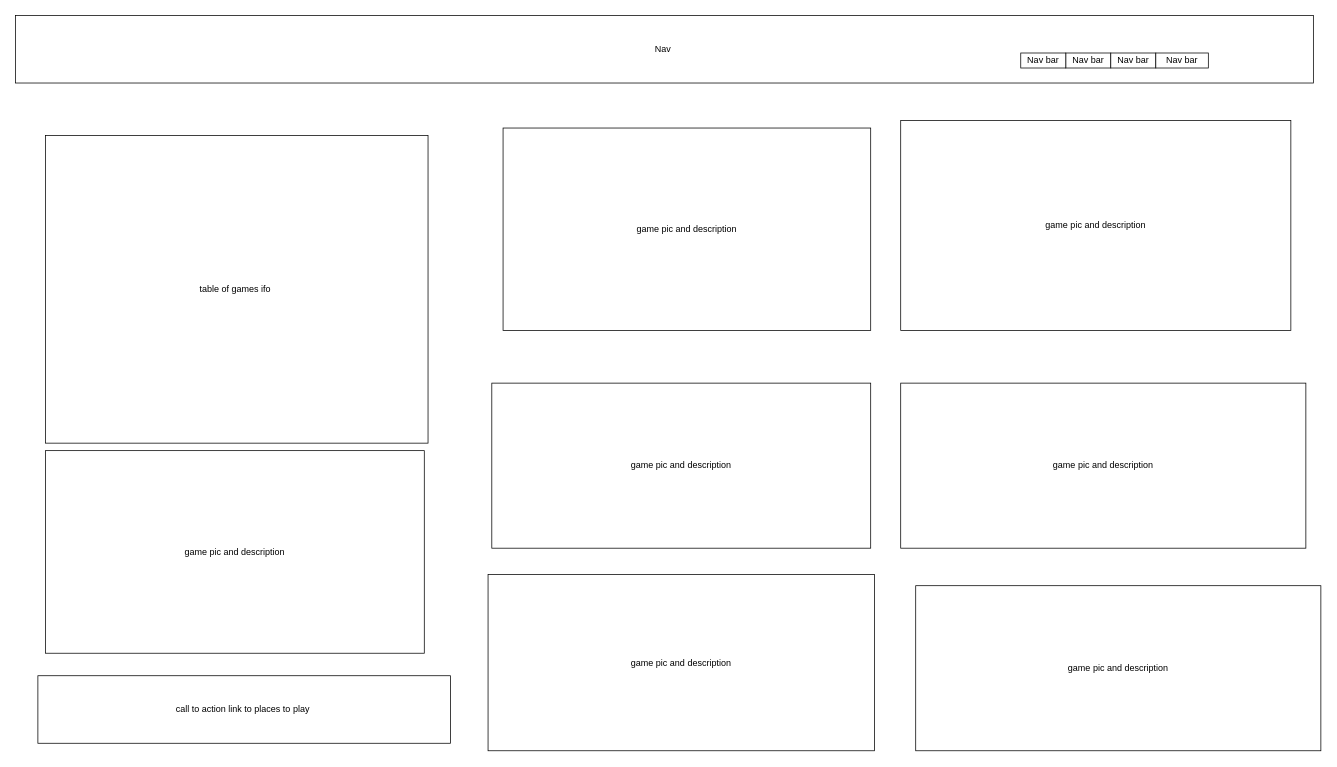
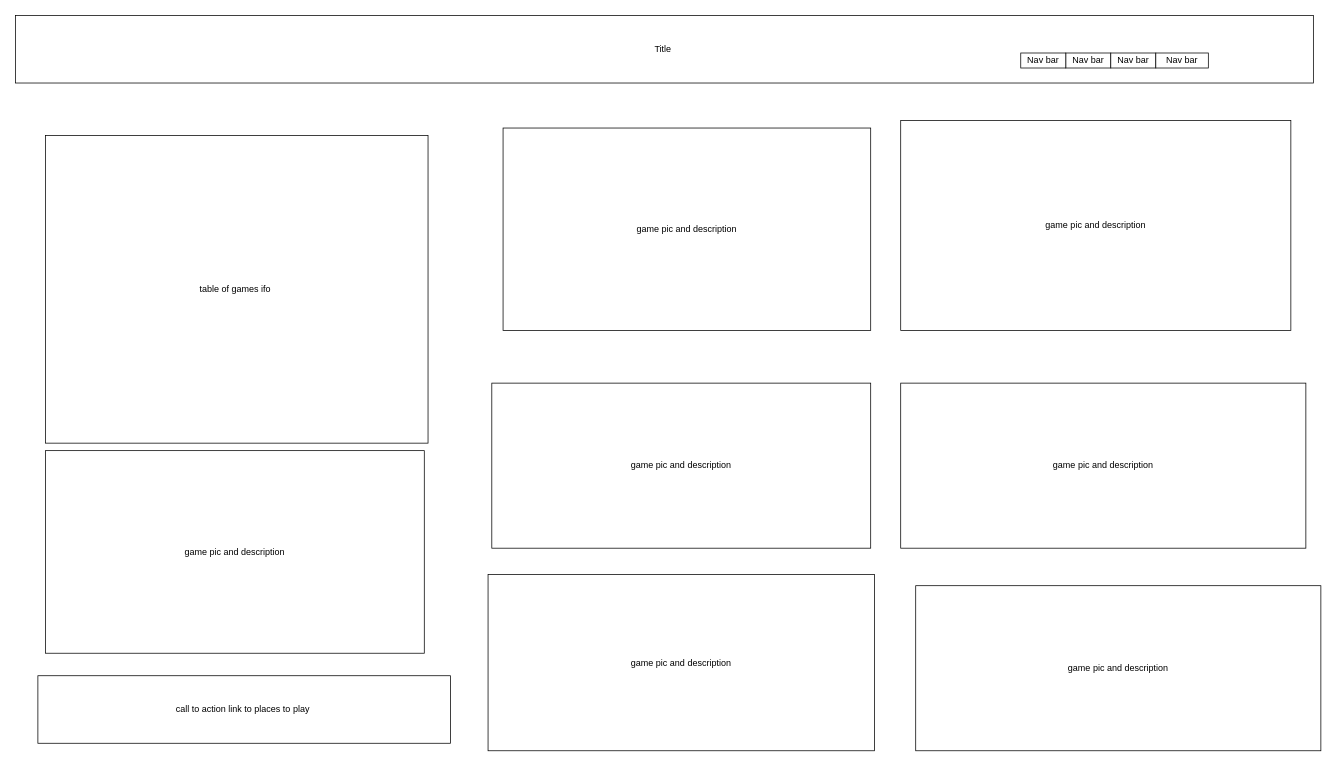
node "Nav": label "Nav" -> "Title"
